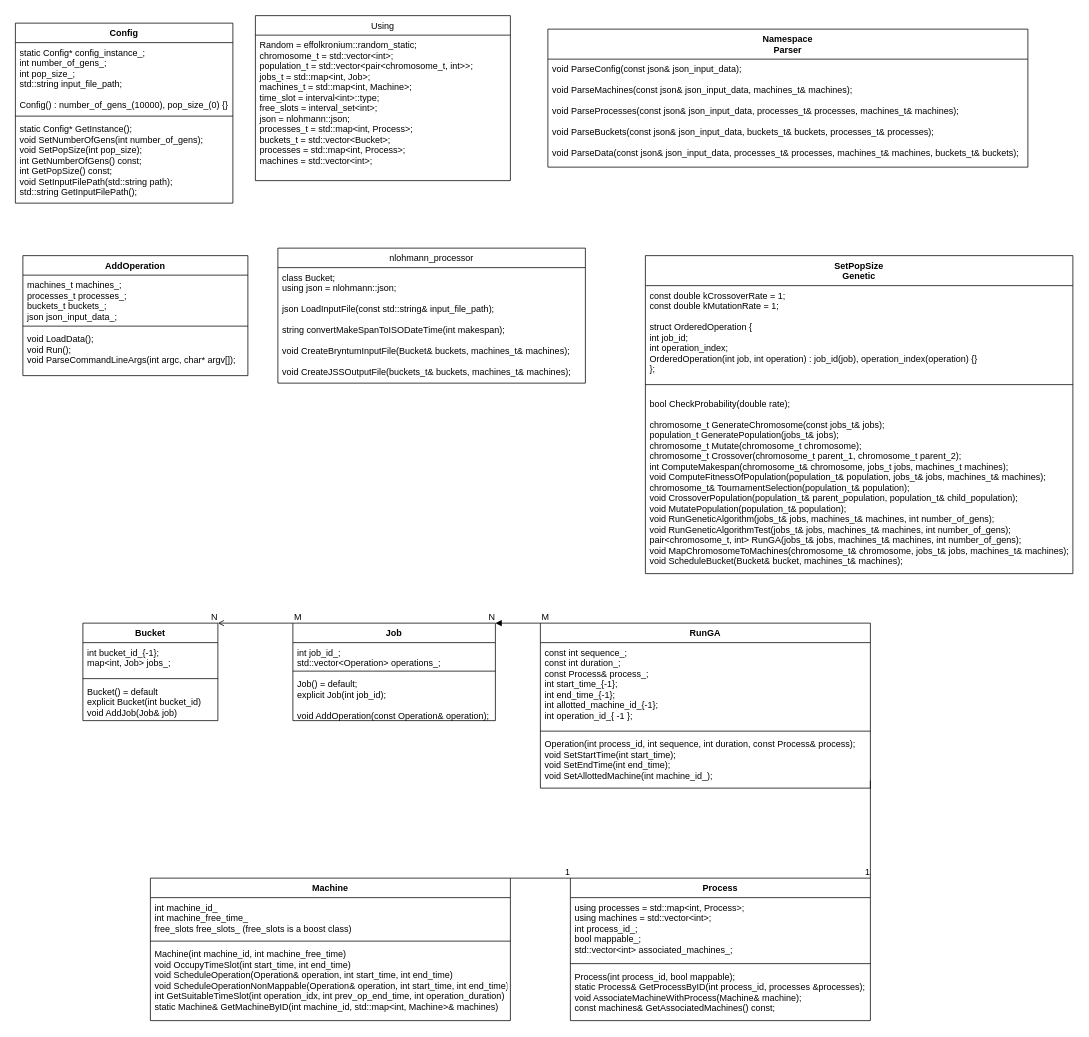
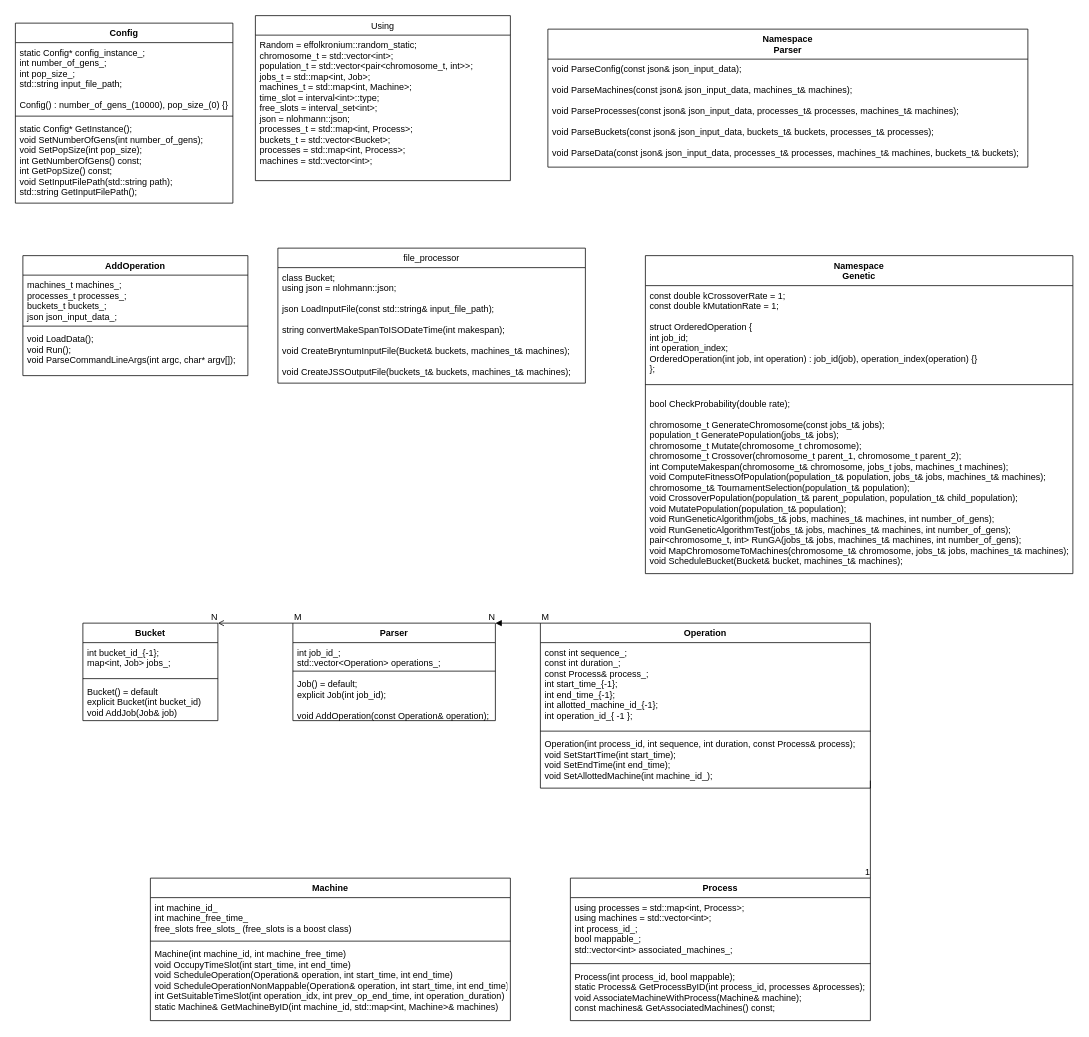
node "nlohmann_processor": label "nlohmann_processor" -> "file_processor"
node "SetPopSize Genetic": label "SetPopSize Genetic" -> "Namespace Genetic"
node "Job": label "Job" -> "Parser"
node "RunGA": label "RunGA" -> "Operation"
edge "Machine" -- "Process": removed, label "1"
